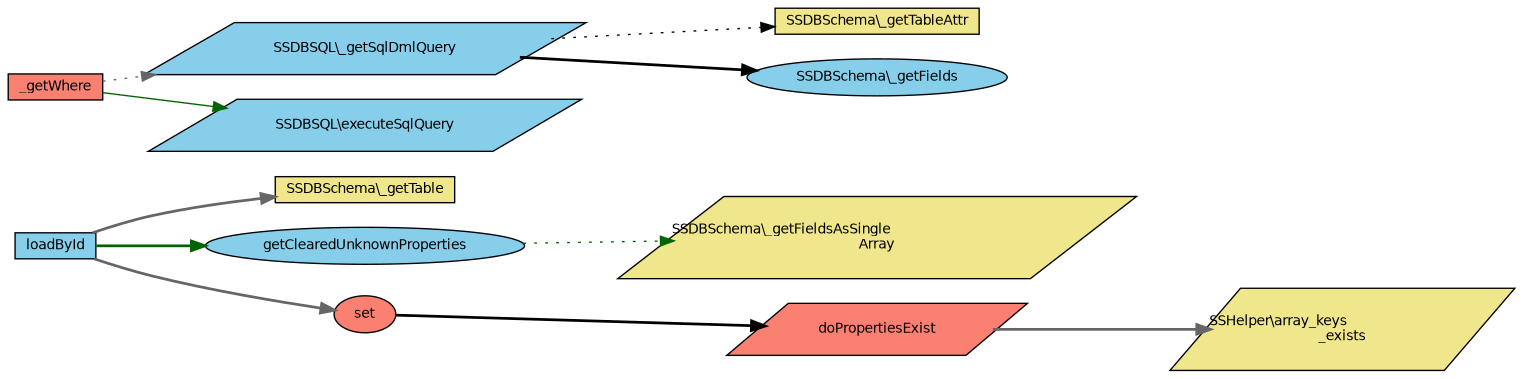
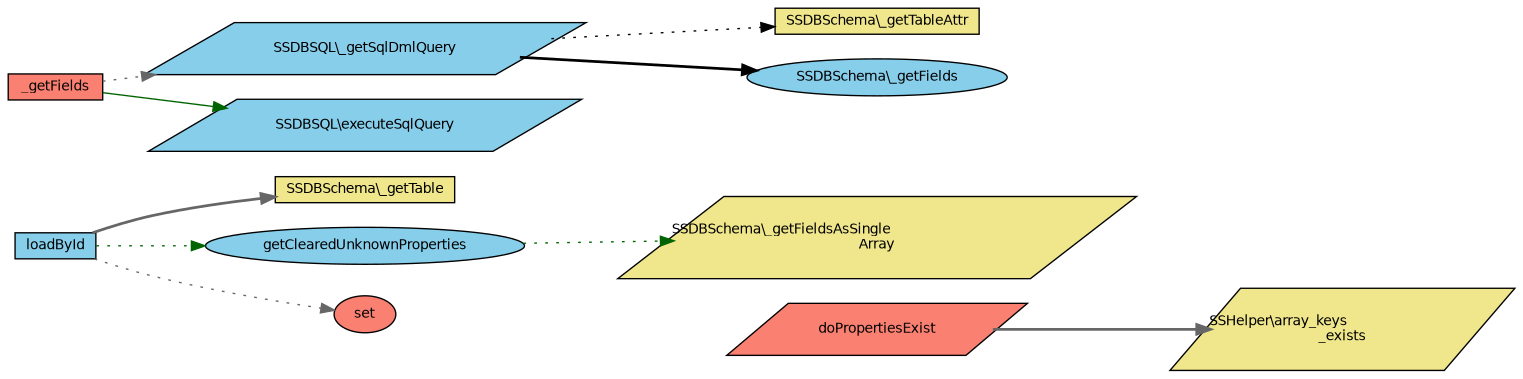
node "_getWhere": label "_getWhere" -> "_getFields"
edge "loadById" -> "getClearedUnknownProperties": style bold -> dotted
edge "loadById" -> "set": style bold -> dotted
edge "set" -> "doPropertiesExist": removed
